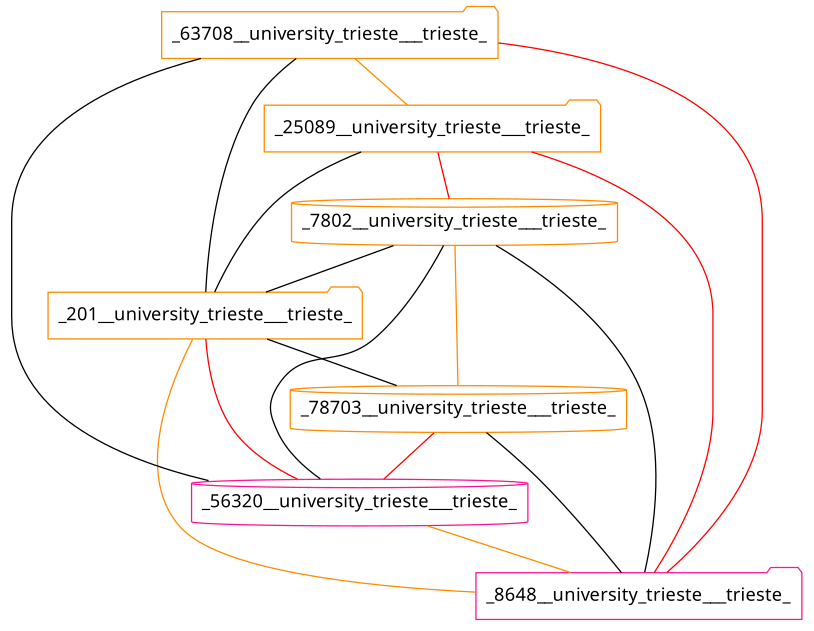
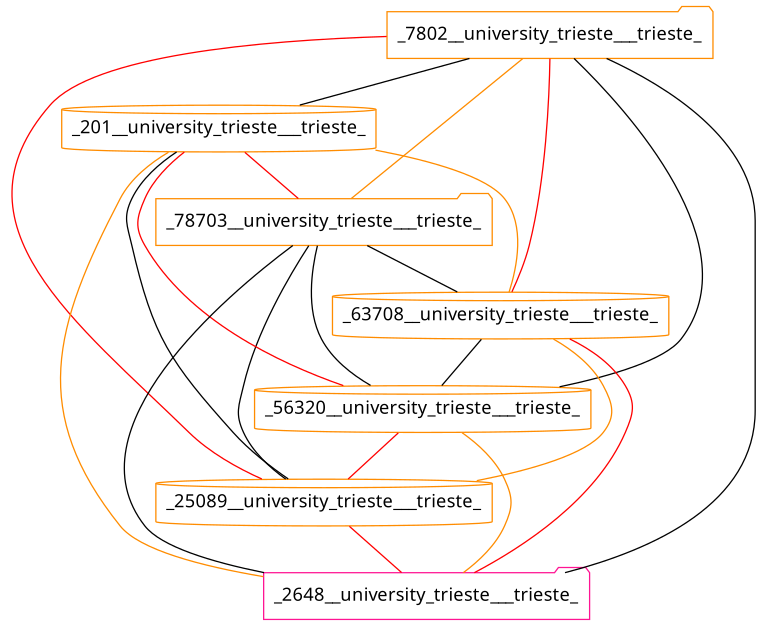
node "_63708__university_trieste___trieste_": shape folder -> cylinder
node "_25089__university_trieste___trieste_": shape folder -> cylinder
edge "_63708__university_trieste___trieste_" -- "_201__university_trieste___trieste_": color black -> darkorange
edge "_7802__university_trieste___trieste_" -- "_63708__university_trieste___trieste_": added
node "_7802__university_trieste___trieste_": shape cylinder -> folder
edge "_78703__university_trieste___trieste_" -- "_63708__university_trieste___trieste_": added
node "_201__university_trieste___trieste_": shape folder -> cylinder
edge "_78703__university_trieste___trieste_" -- "_25089__university_trieste___trieste_": added
edge "_201__university_trieste___trieste_" -- "_78703__university_trieste___trieste_": color black -> red
node "_78703__university_trieste___trieste_": shape cylinder -> folder
edge "_56320__university_trieste___trieste_" -- "_25089__university_trieste___trieste_": added
edge "_78703__university_trieste___trieste_" -- "_56320__university_trieste___trieste_": color red -> black
node "_56320__university_trieste___trieste_": color deeppink -> darkorange
node "_8648__university_trieste___trieste_": label "_8648__university_trieste___trieste_" -> "_2648__university_trieste___trieste_"
